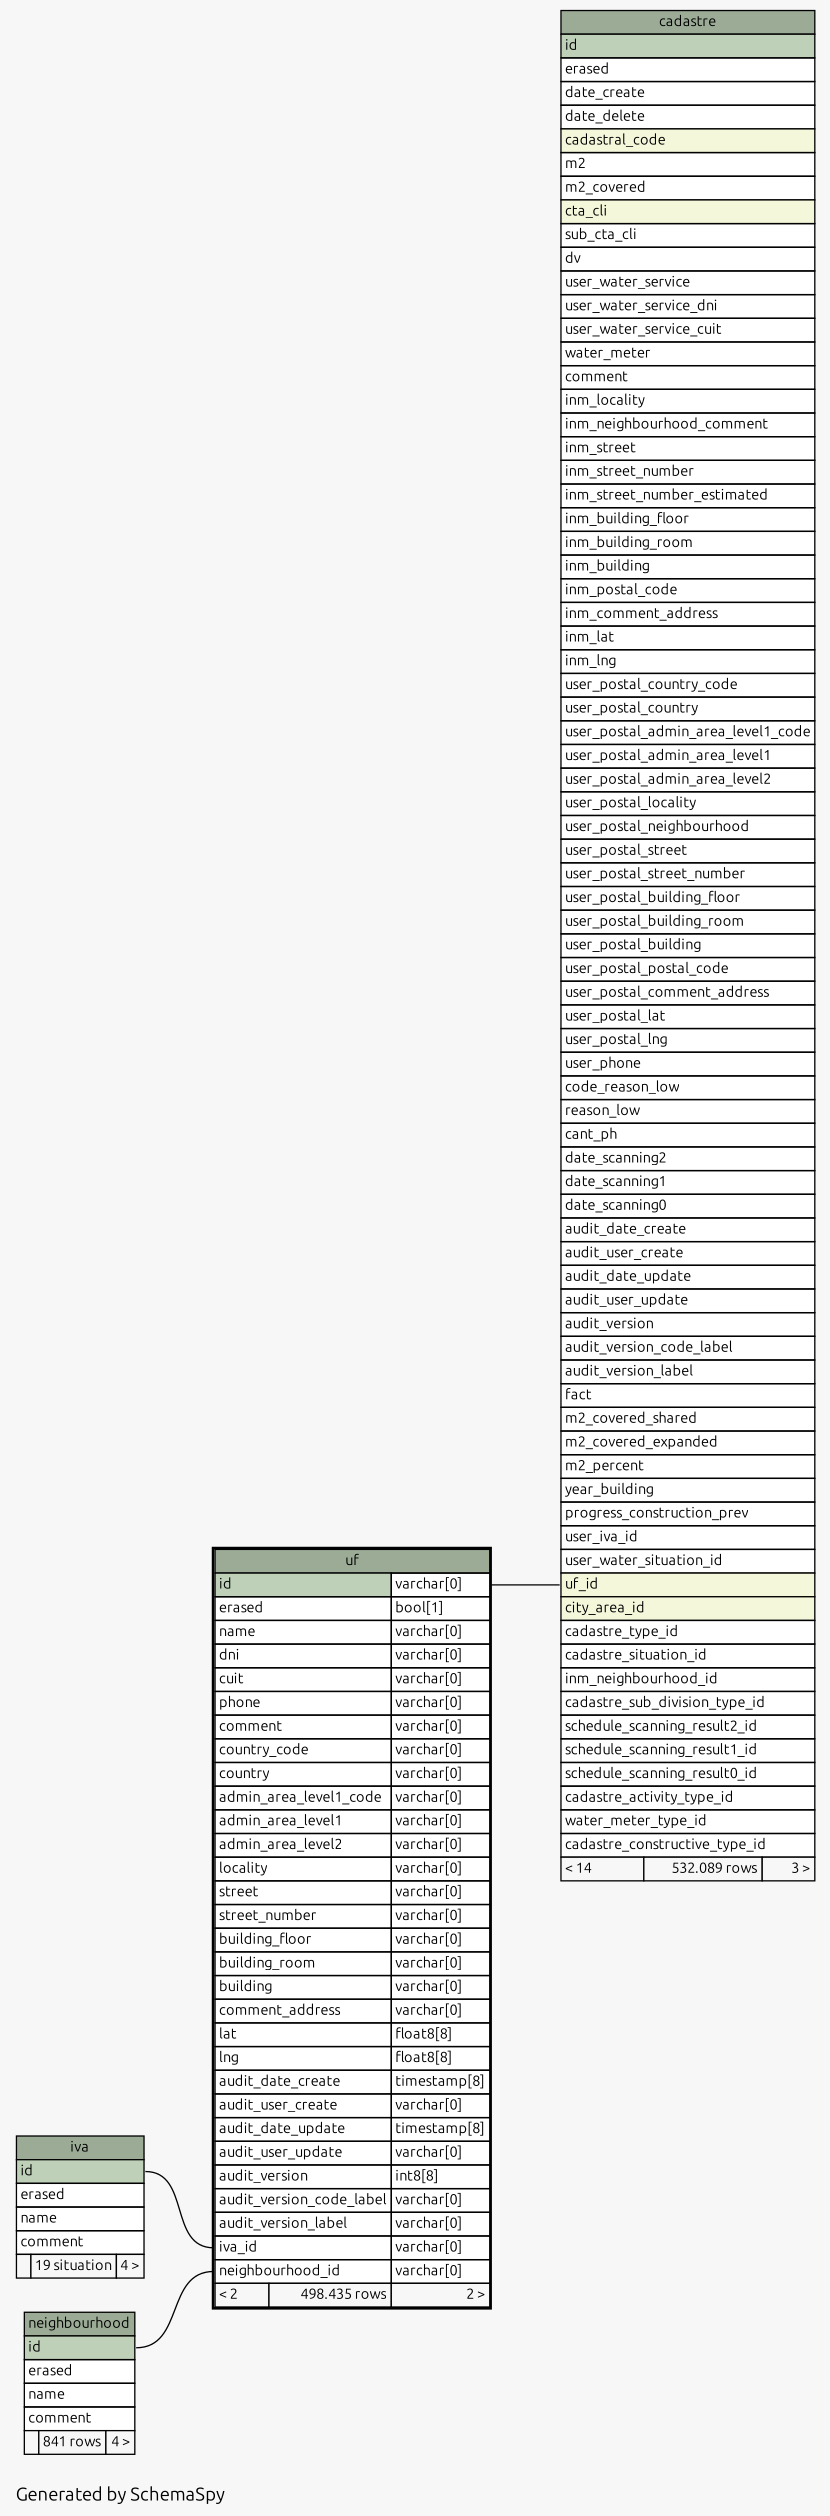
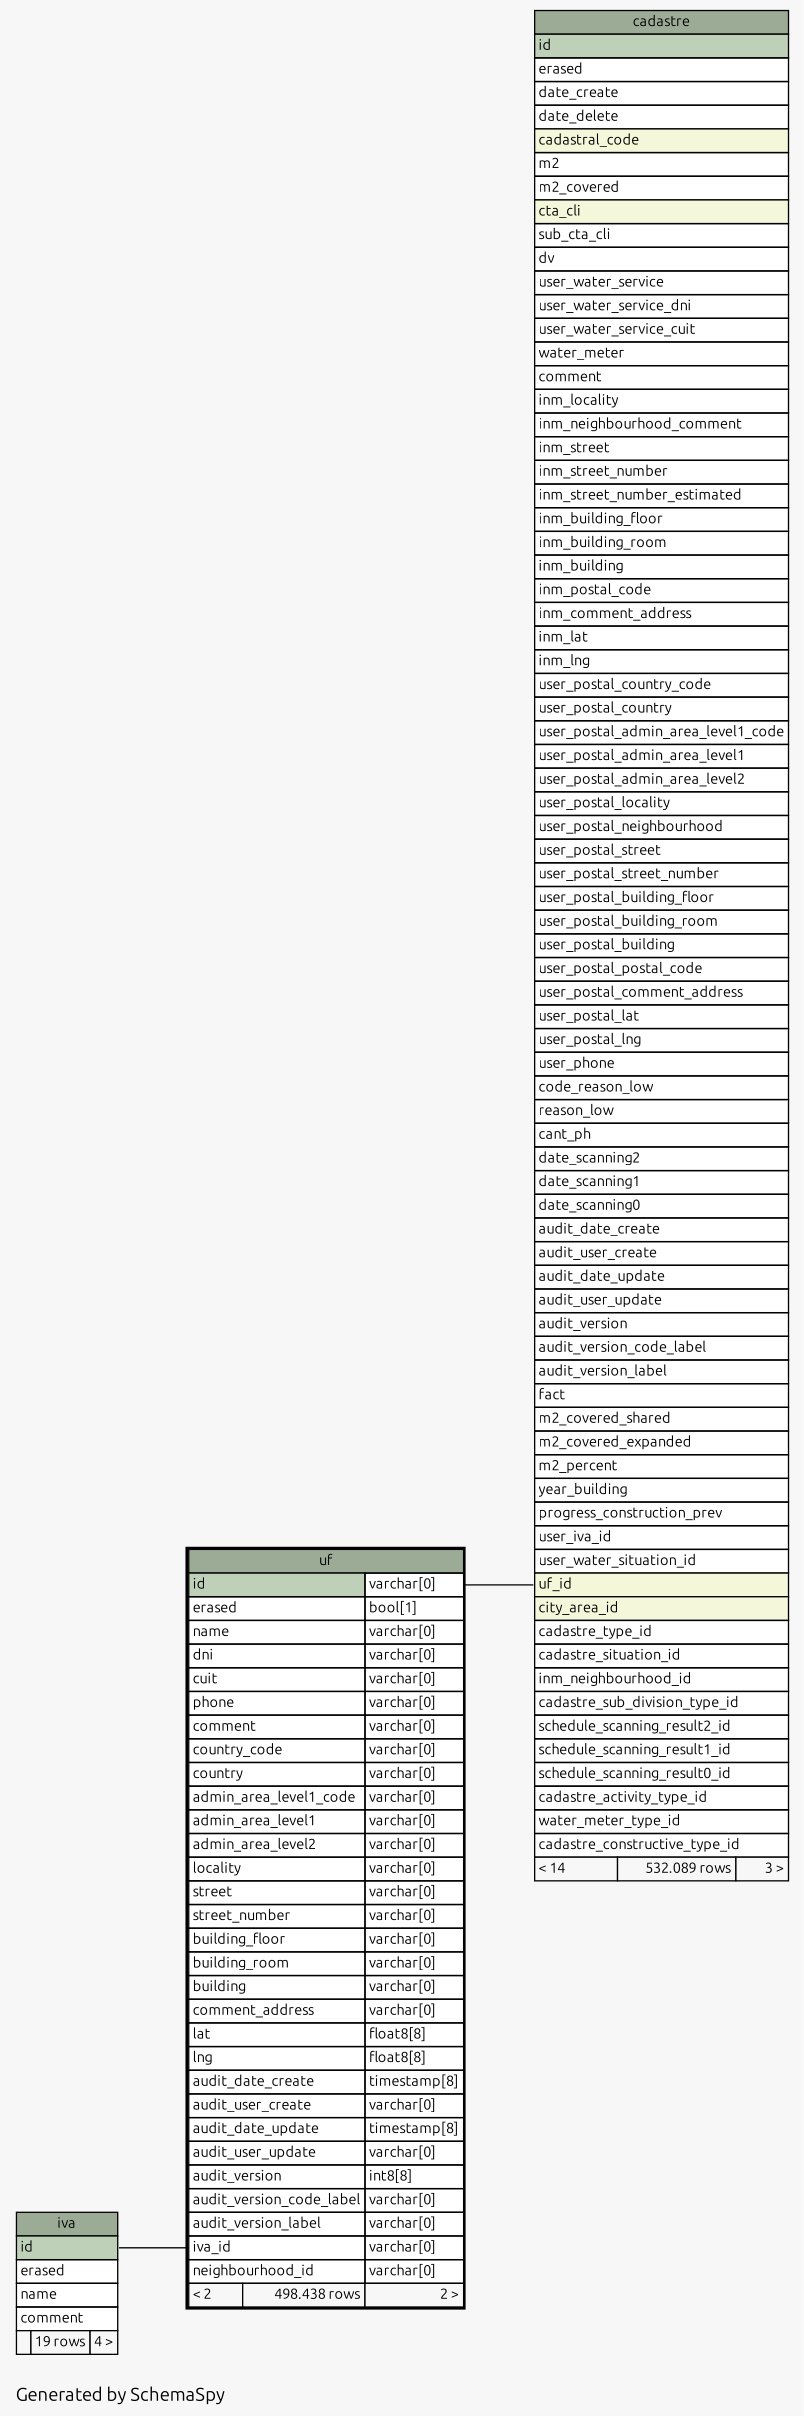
node "iva": text "19 situation" -> "19 rows"
node "uf": text "498.435 rows" -> "498.438 rows"
node "neighbourhood": removed
